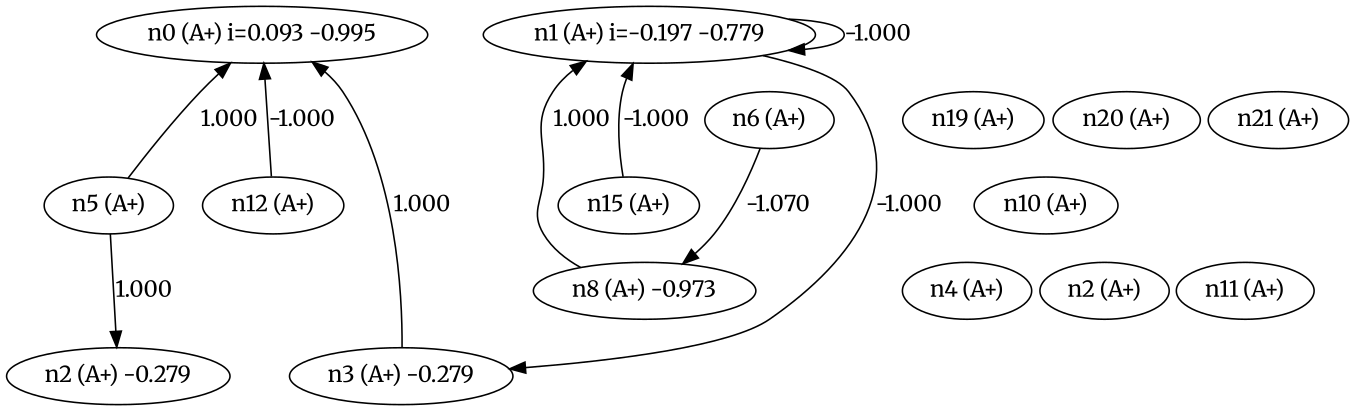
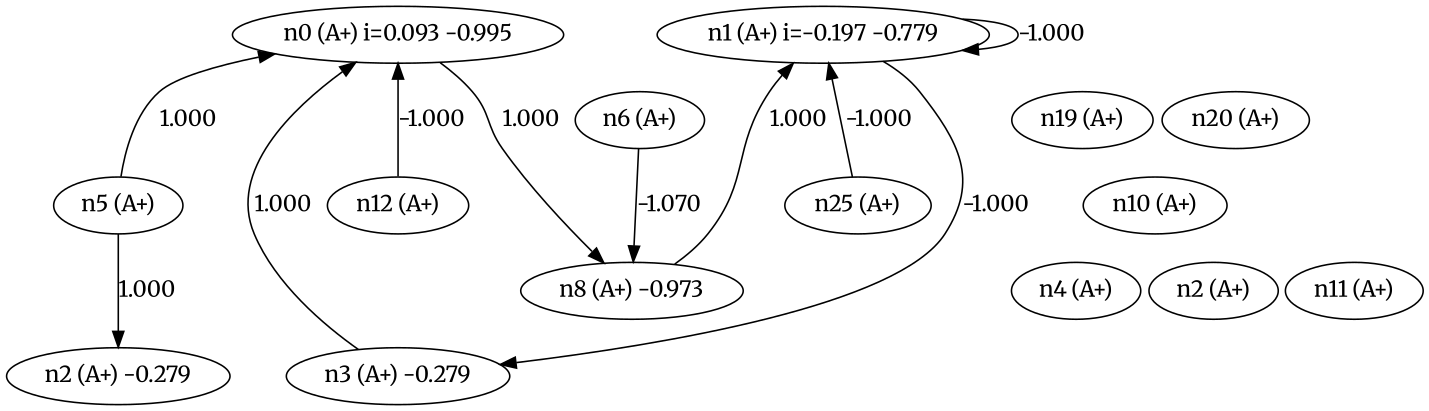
node "n21 (A+)": removed
edge "n0 (A+) i=0.093 -0.995" -> "n8 (A+) -0.973": added, label "1.000"
node "n15 (A+)": label "n15 (A+)" -> "n25 (A+)"
